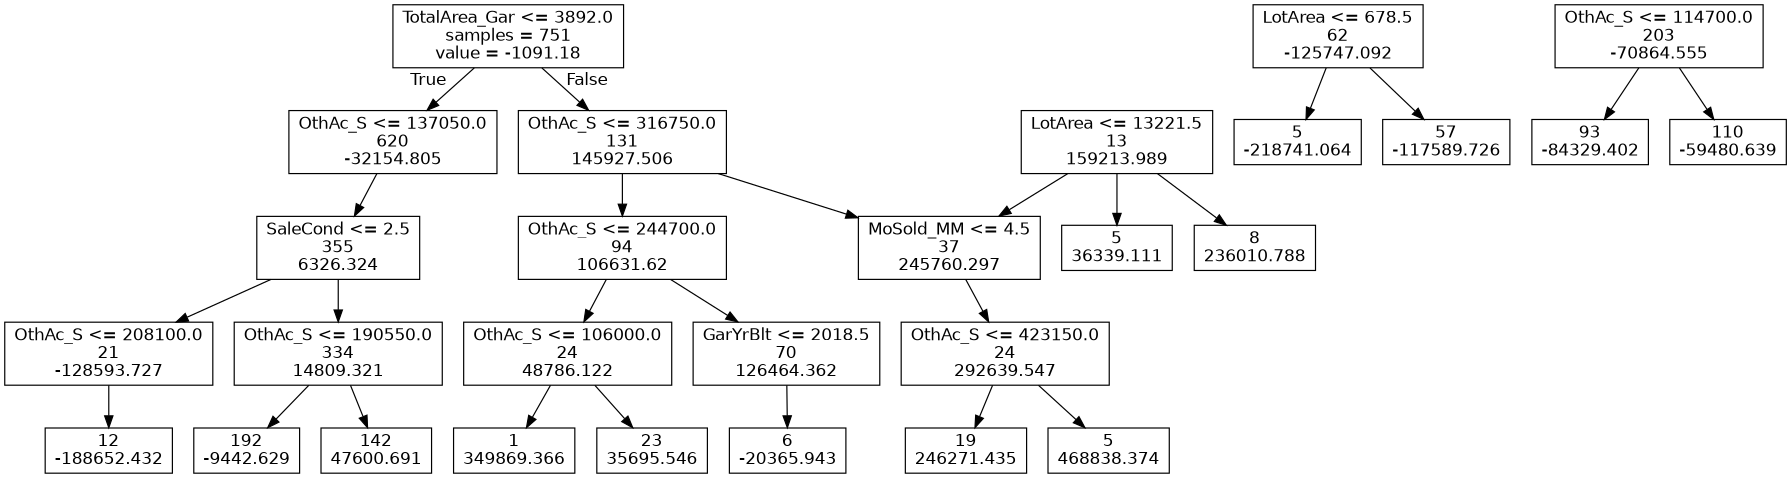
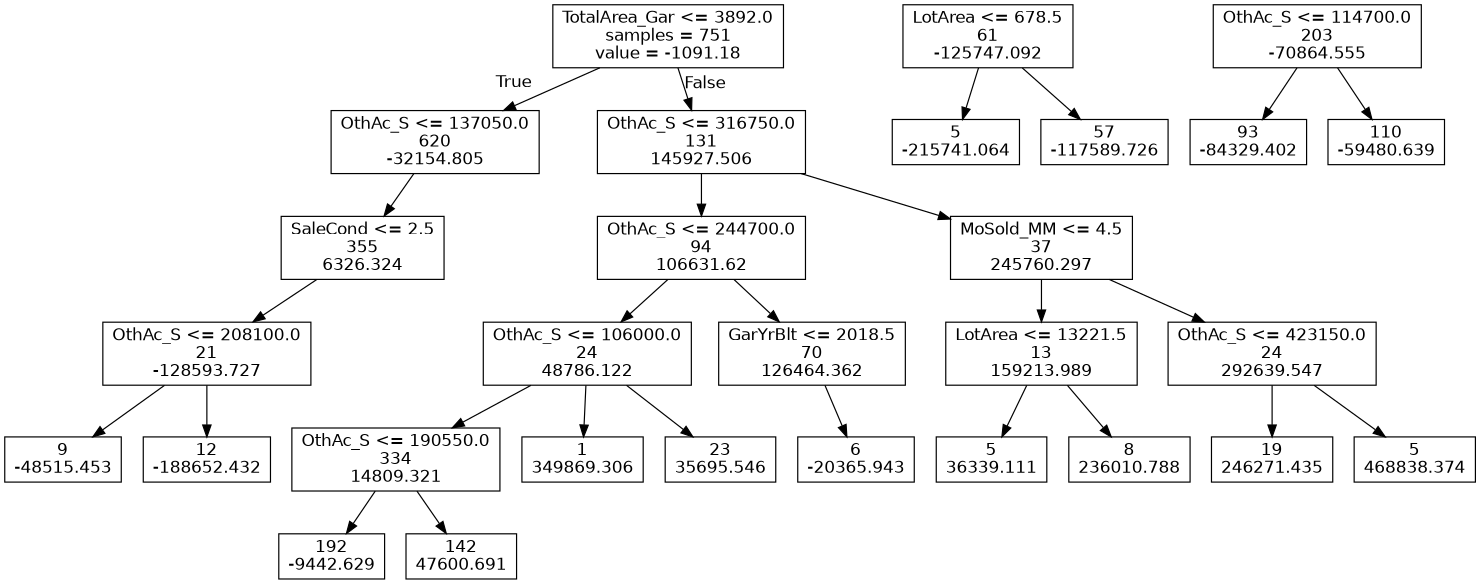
node "LotArea <= 678.5 62 -125747.092": label "LotArea <= 678.5 62 -125747.092" -> "LotArea <= 678.5 61 -125747.092"
node "5 -218741.064": label "5 -218741.064" -> "5 -215741.064"
edge "LotArea <= 13221.5 13 159213.989" -> "MoSold_MM <= 4.5 37 245760.297": reversed
edge "SaleCond <= 2.5 355 6326.324" -> "OthAc_S <= 190550.0 334 14809.321": now "OthAc_S <= 106000.0 24 48786.122" -> "OthAc_S <= 190550.0 334 14809.321"
node "1 349869.366": label "1 349869.366" -> "1 349869.306"
node "9 -48515.453": added
